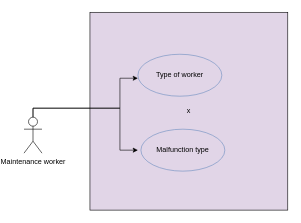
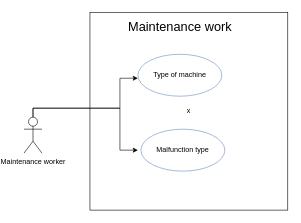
node "Maintenance work": added
node "Type of worker": label "Type of worker" -> "Type of machine"
node "x": fillcolor #e1d5e7 -> #ffffff
